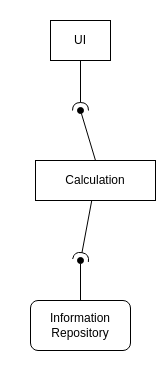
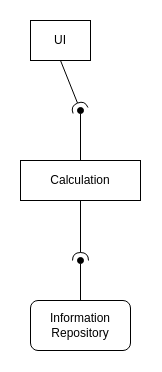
node "UI": moved (81, 41) -> (61, 41)
node "Calculation": moved (96, 181) -> (81, 181)
